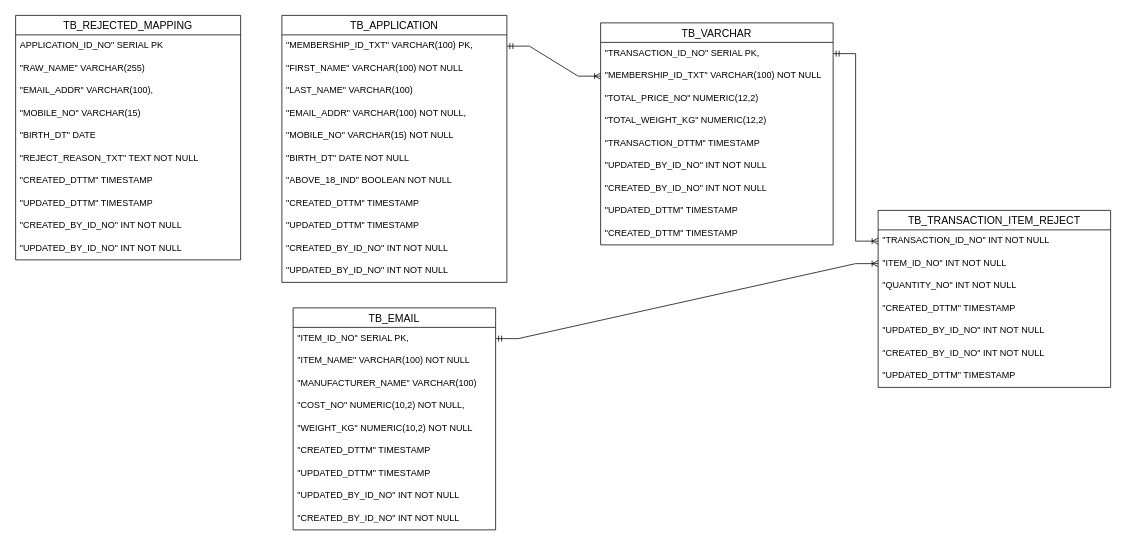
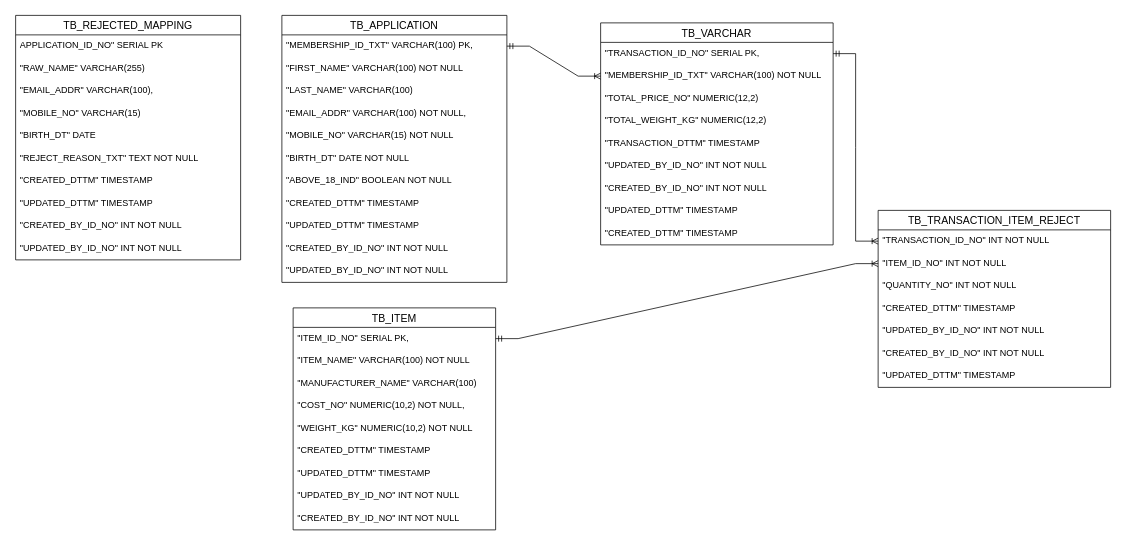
node "TB_EMAIL": label "TB_EMAIL" -> "TB_ITEM"
